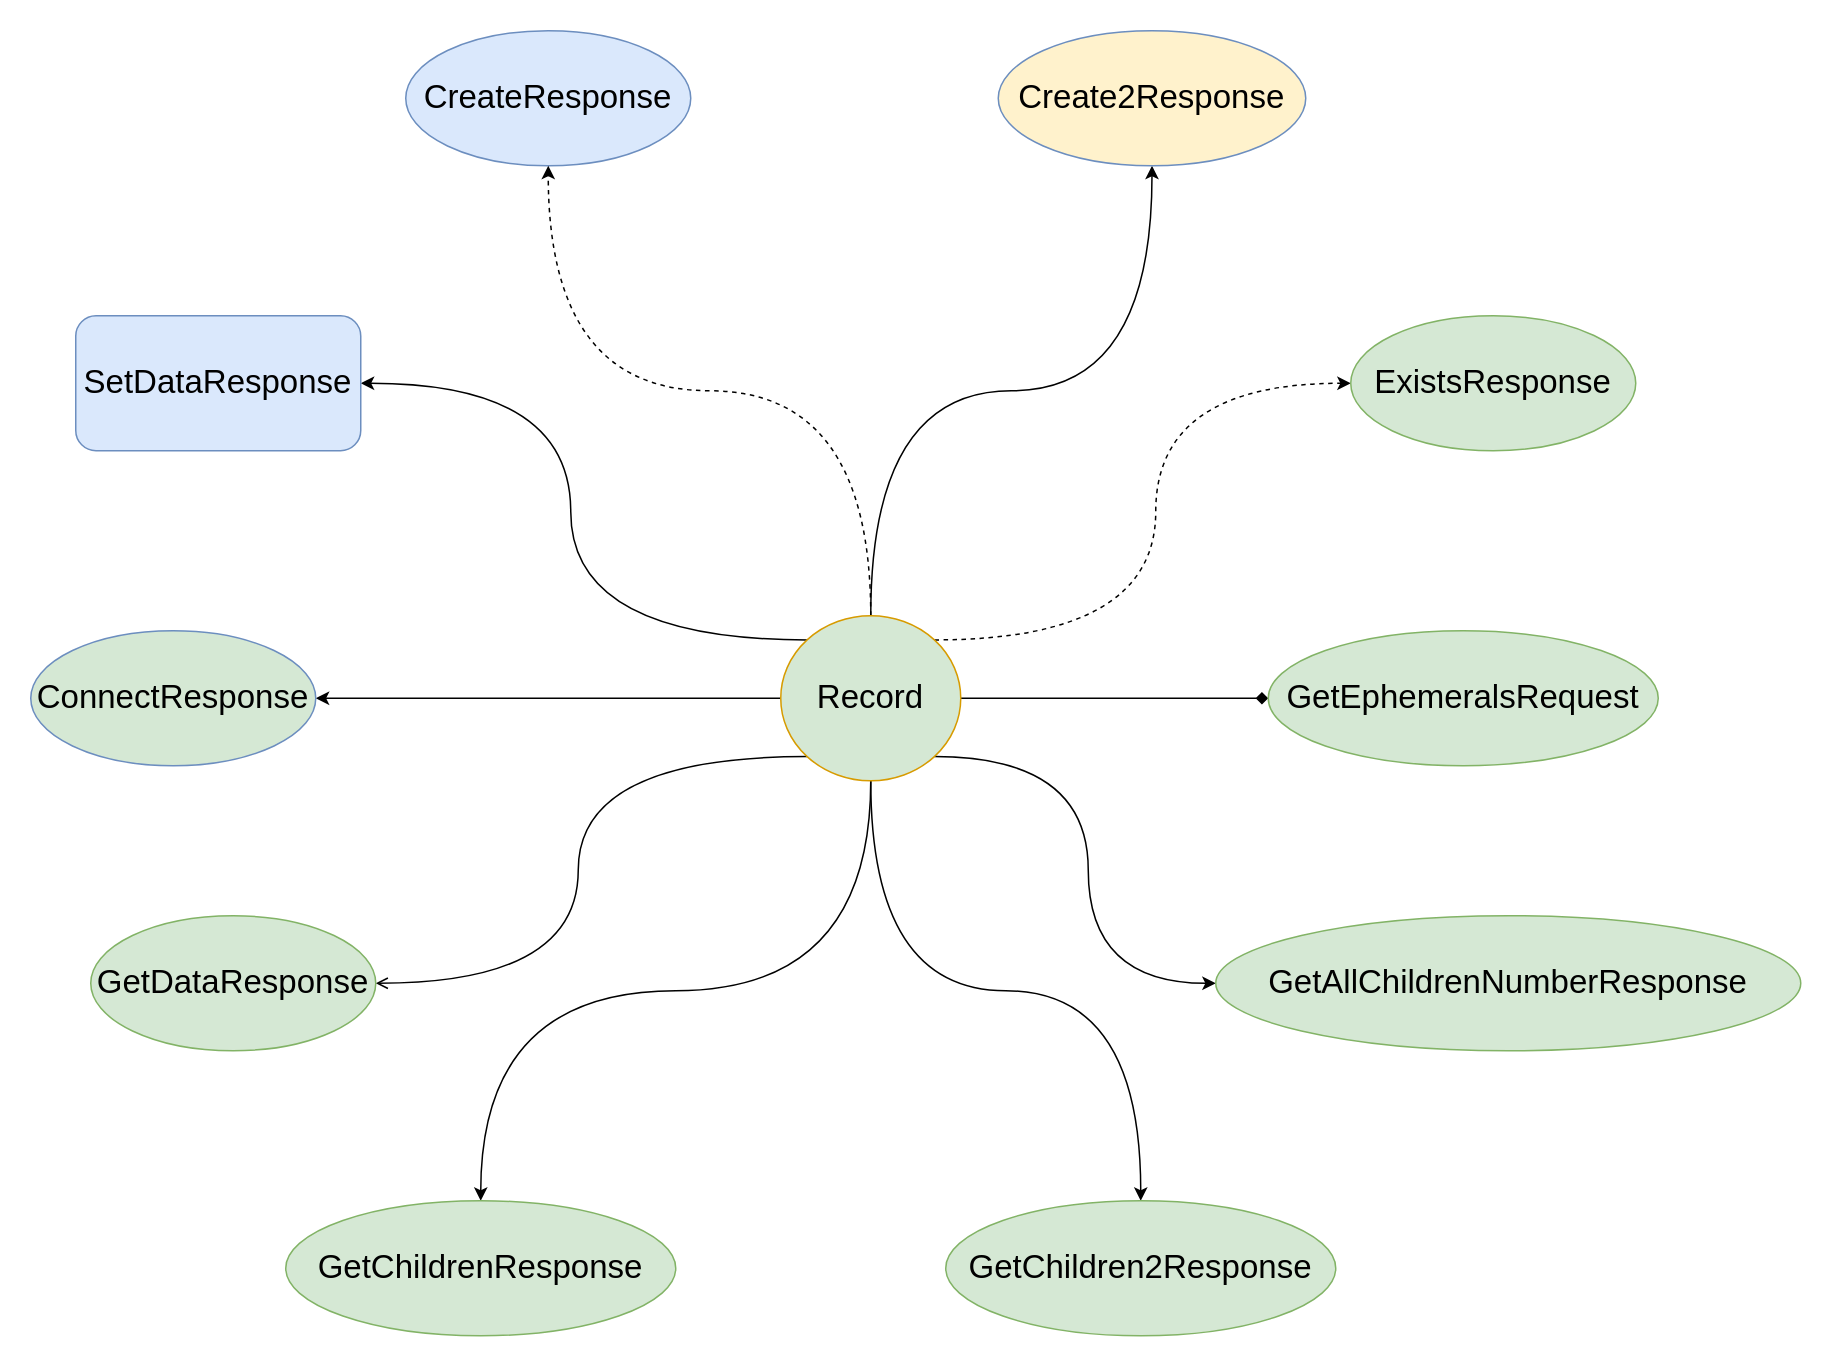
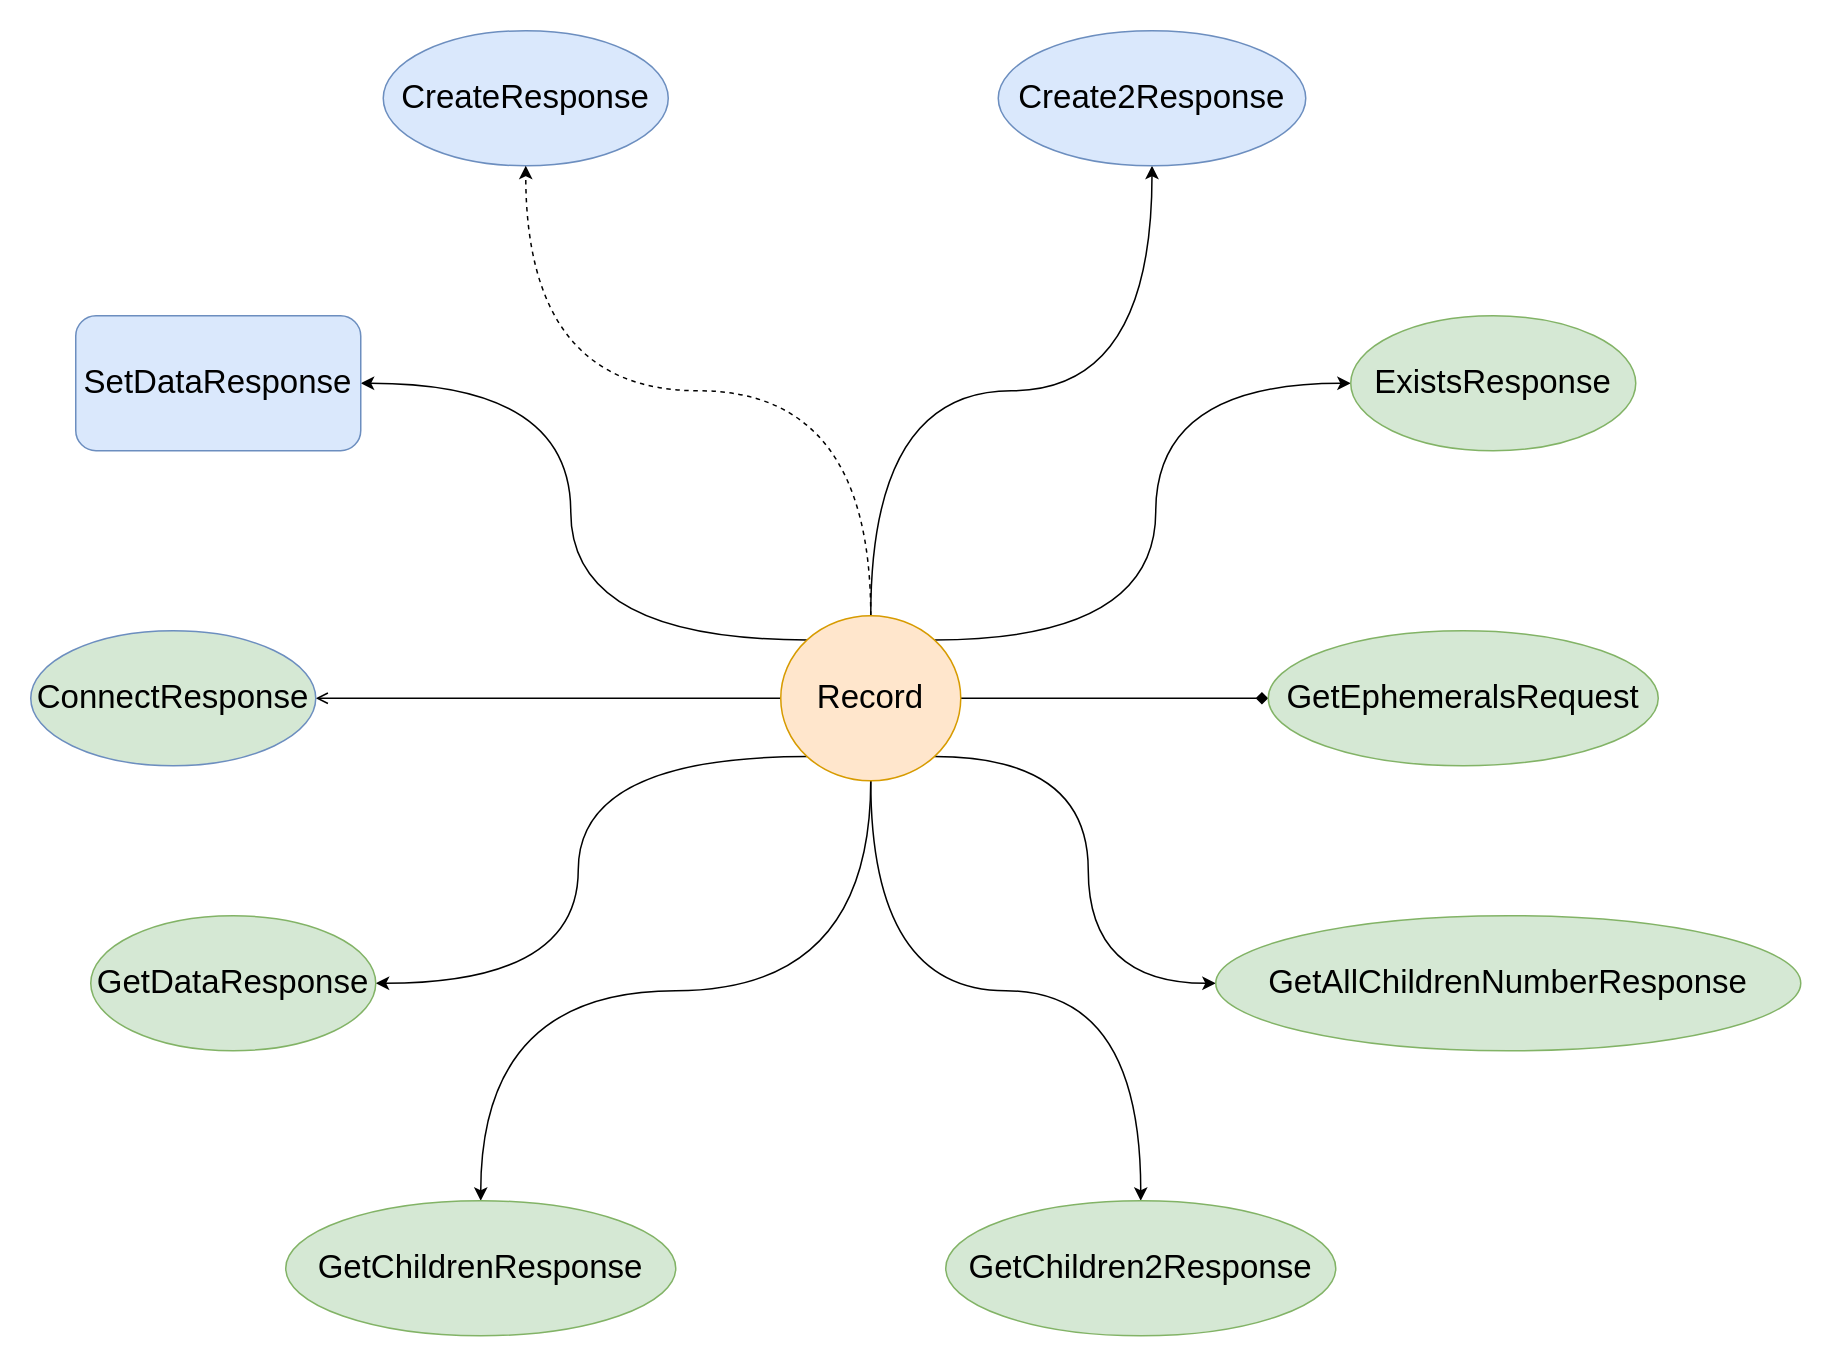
node "CreateResponse": moved (548, 98) -> (526, 98)
node "Create2Response": fillcolor #fff2cc -> #dae8fc
edge "Record" -> "ExistsResponse": style dashed -> solid
edge "Record" -> "ConnectResponse": arrowhead classic -> open
node "Record": fillcolor #d5e8d4 -> #ffe6cc
edge "Record" -> "GetDataResponse": arrowhead open -> classic
